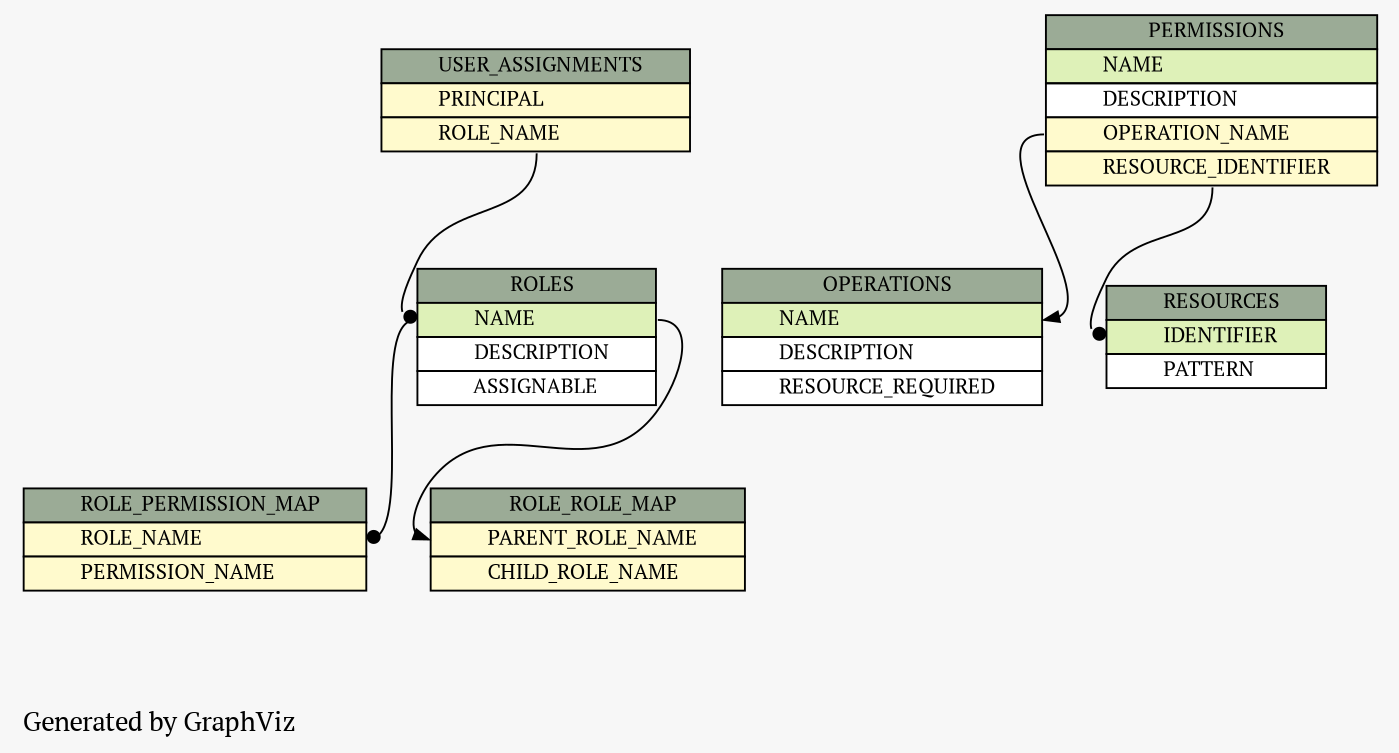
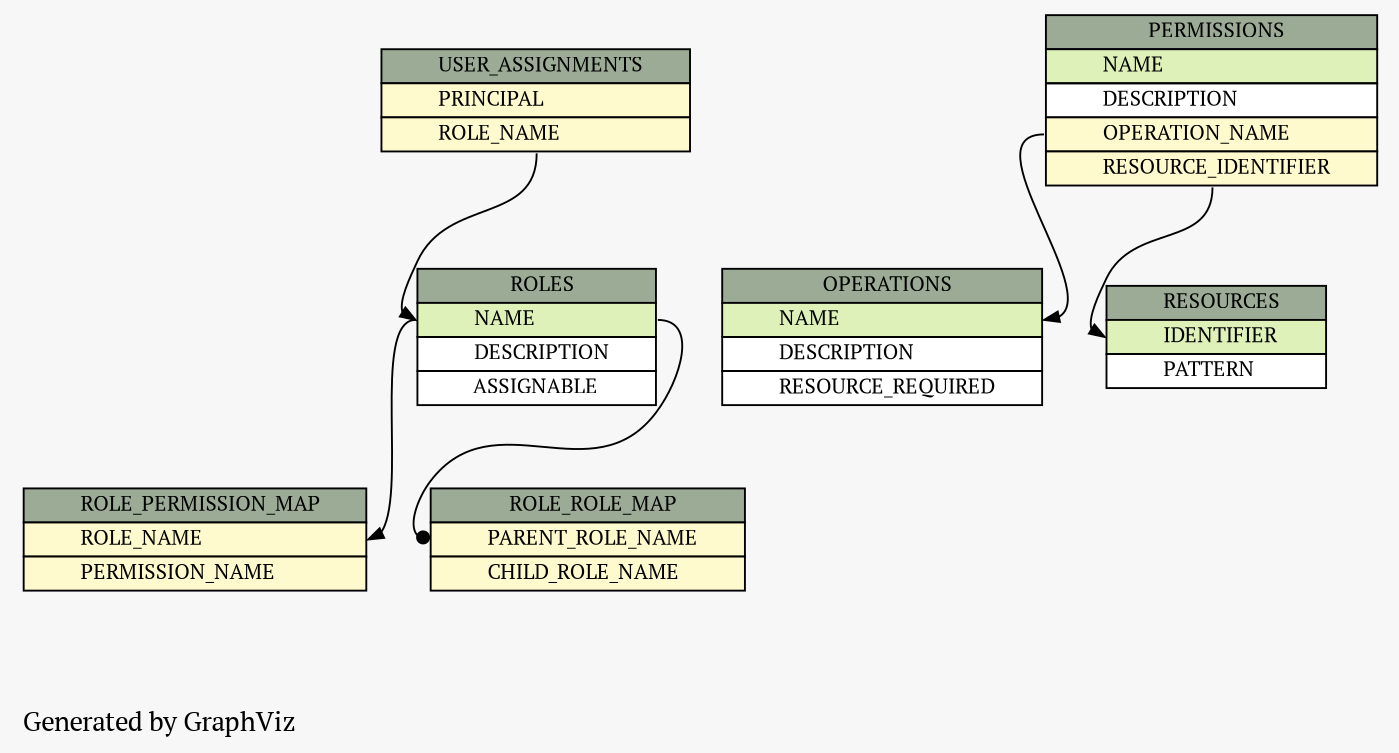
edge "USER_ASSIGNMENTS" -> "ROLES": arrowhead dot -> normal
edge "PERMISSIONS" -> "RESOURCES": arrowhead dot -> normal
edge "ROLES" -> "ROLE_PERMISSION_MAP": arrowhead dot -> normal
edge "ROLES" -> "ROLE_ROLE_MAP": arrowhead normal -> dot
